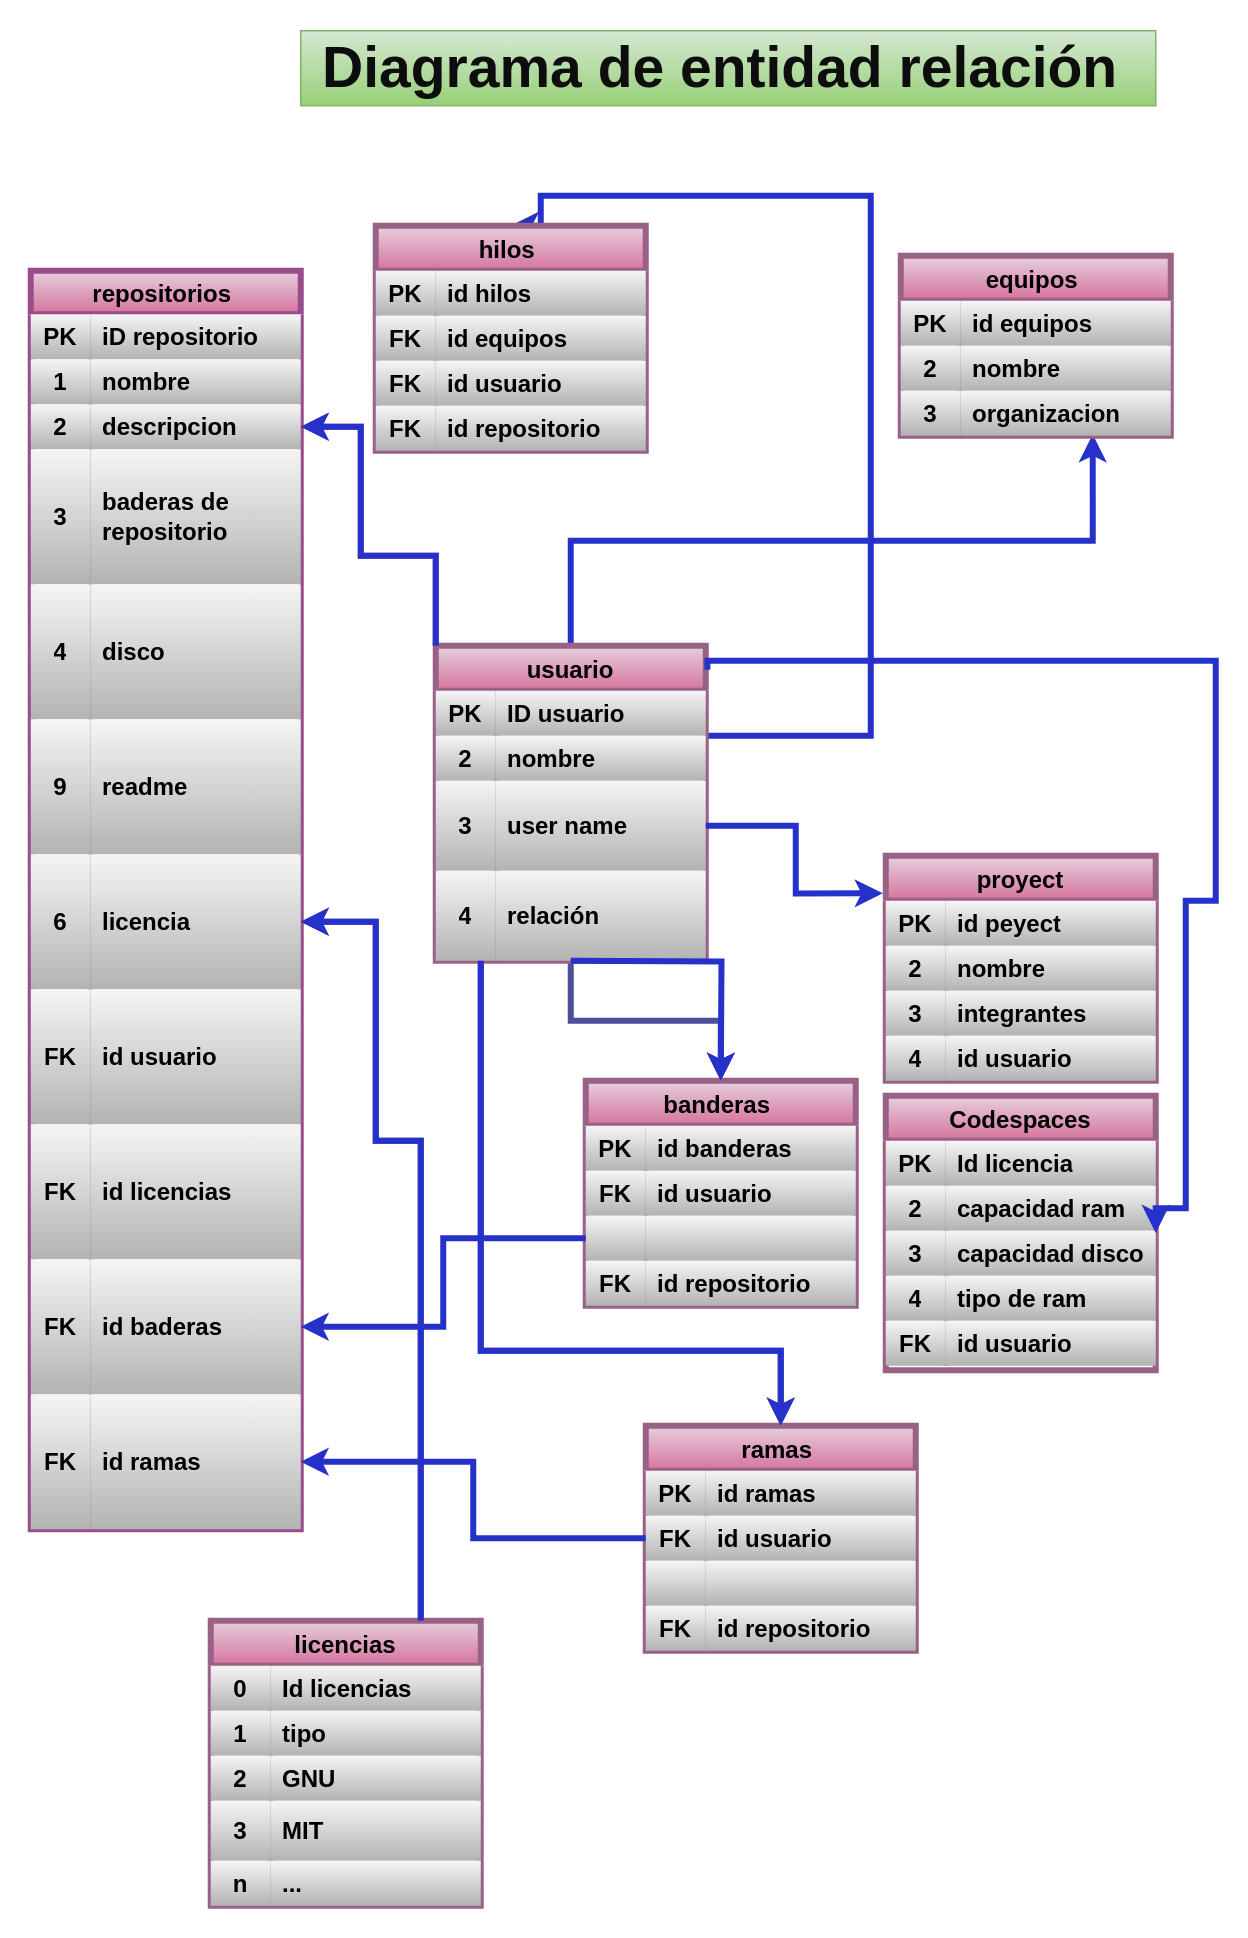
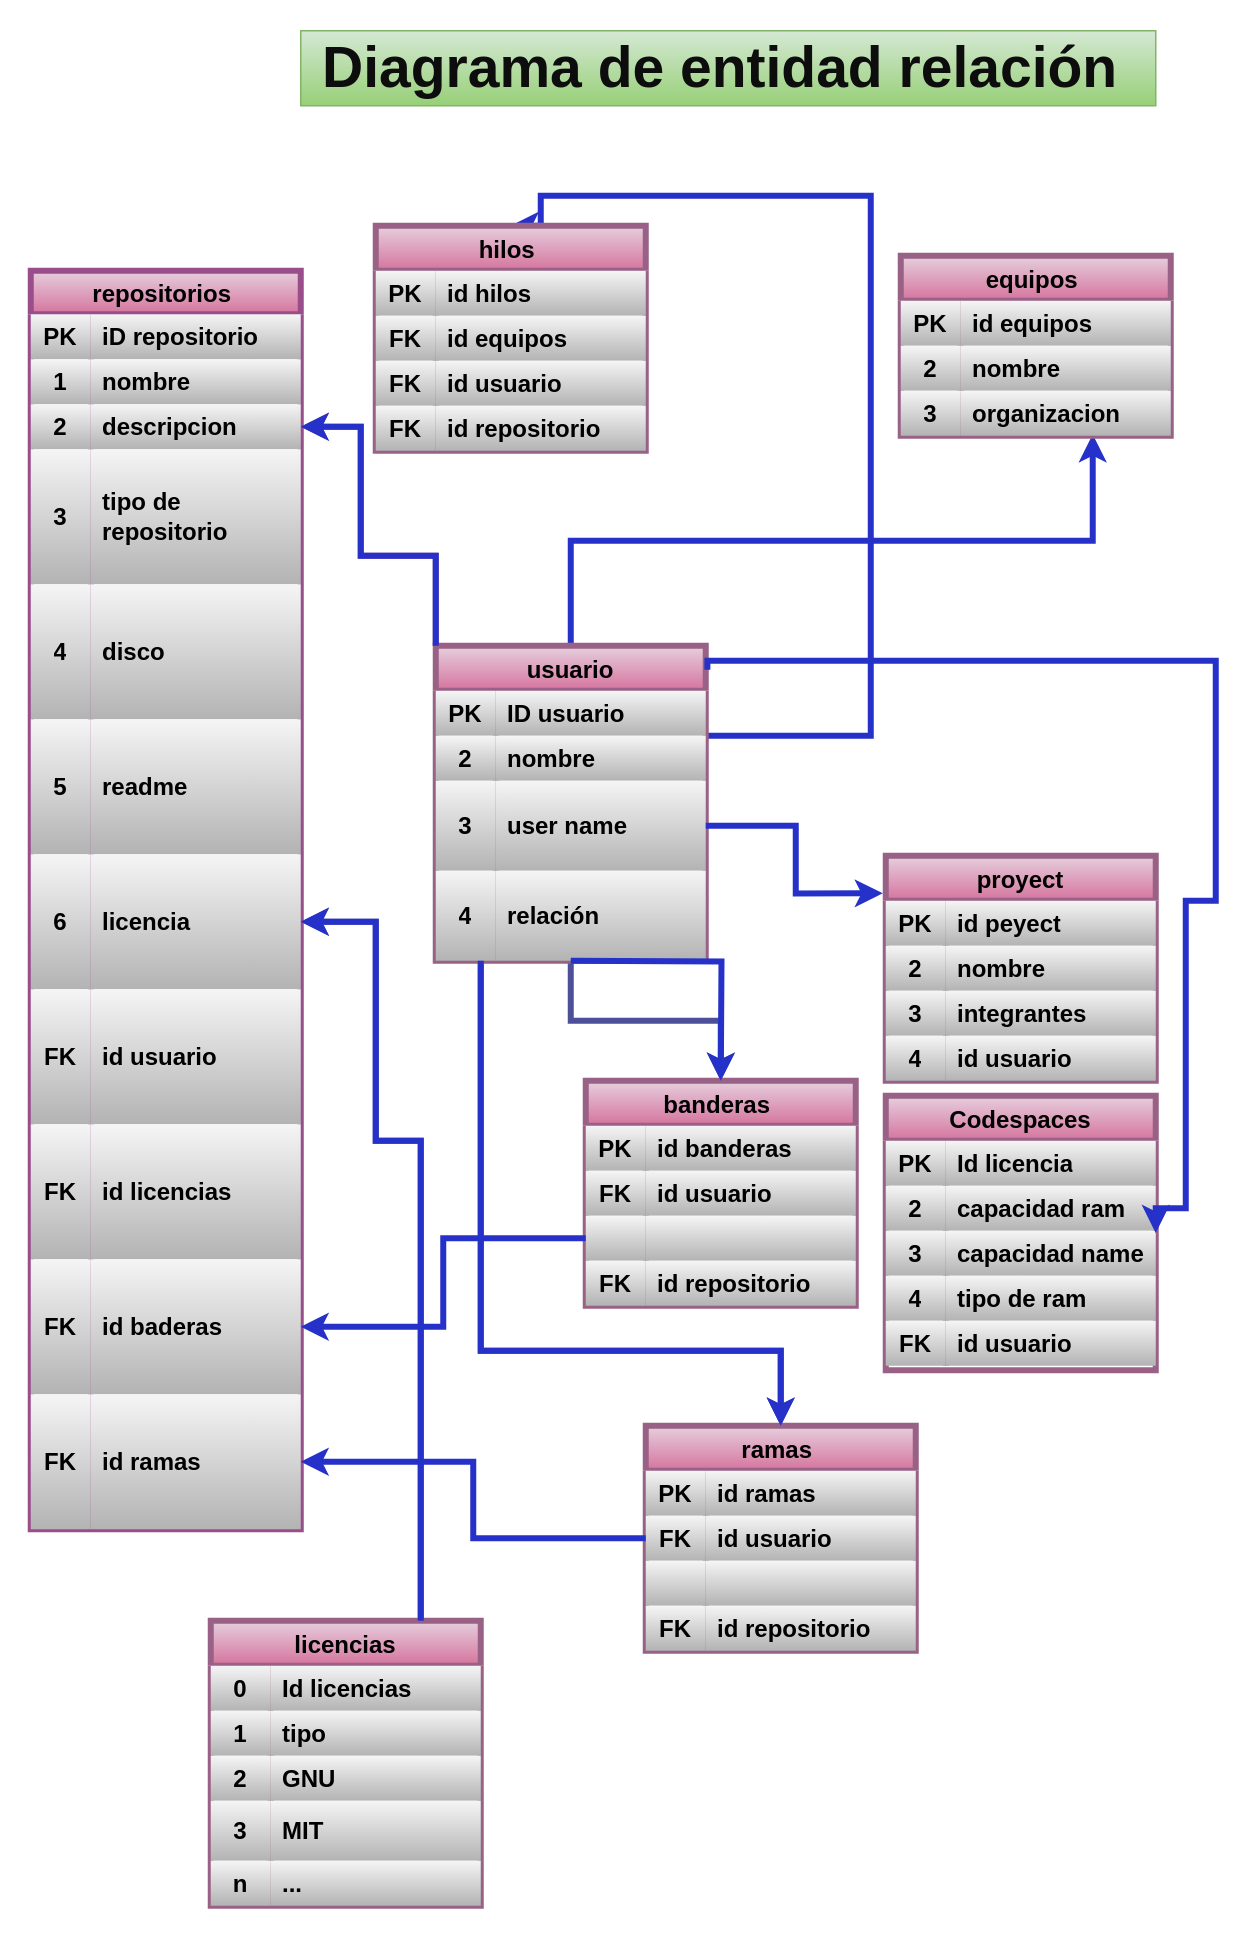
node "baderas de repositorio": label "baderas de repositorio" -> "tipo de repositorio"
node "9": label "9" -> "5"
node "capacidad disco": label "capacidad disco" -> "capacidad name"
